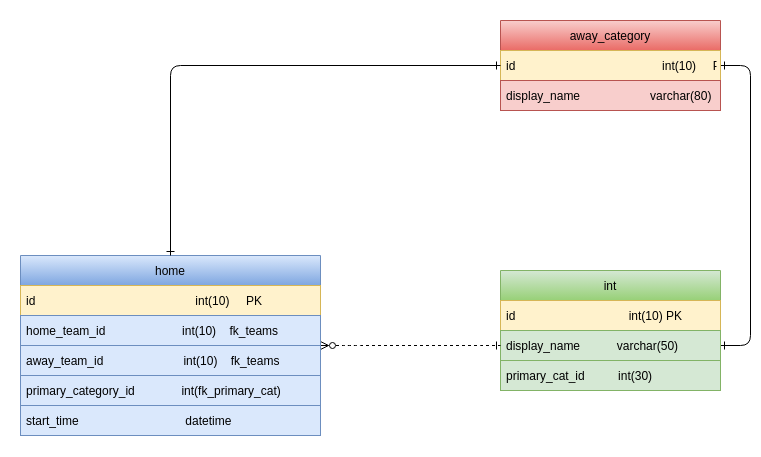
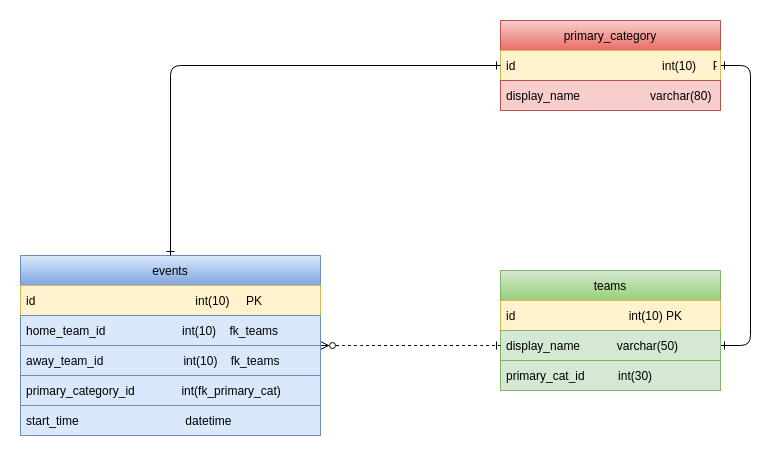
node "away_category": label "away_category" -> "primary_category"
node "home": label "home" -> "events"
node "int": label "int" -> "teams"
